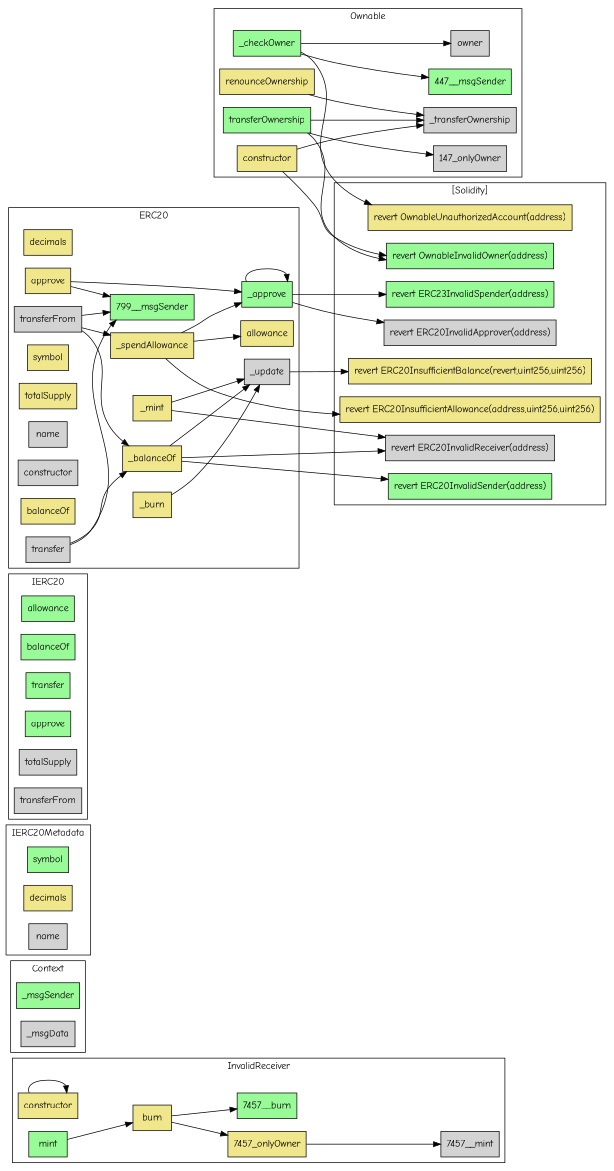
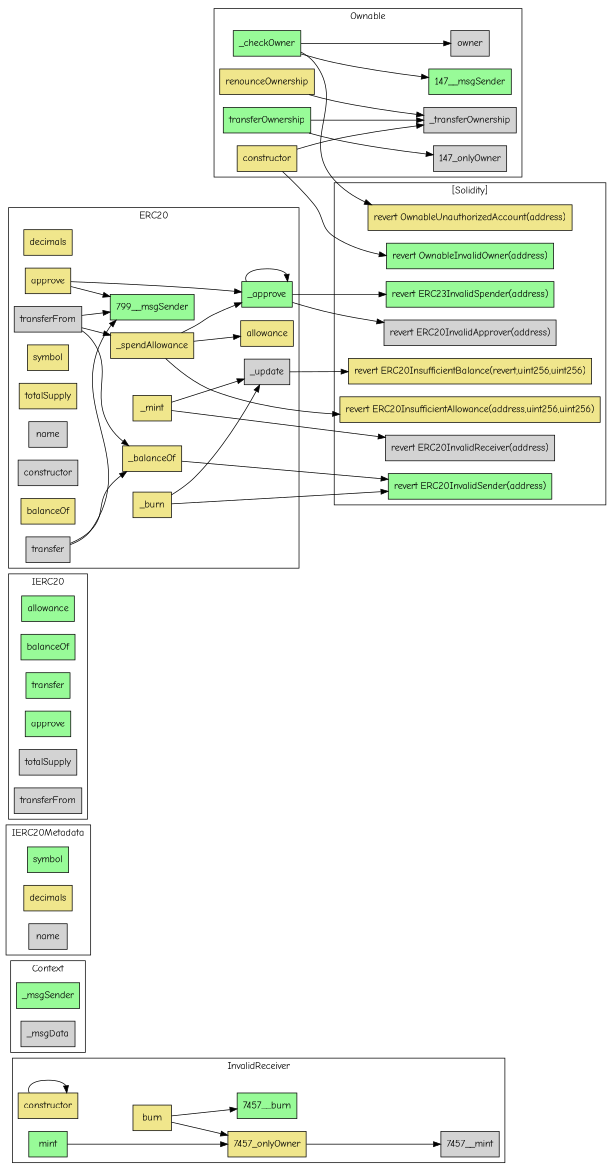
node "447__msgSender": label "447__msgSender" -> "147__msgSender"
edge "transferOwnership" -> "revert OwnableInvalidOwner(address)": removed
edge "_balanceOf" -> "_update": removed
edge "_balanceOf" -> "revert ERC20InvalidReceiver(address)": removed
edge "_burn" -> "revert ERC20InvalidSender(address)": added
edge "mint" -> "burn": now "mint" -> "7457_onlyOwner"
